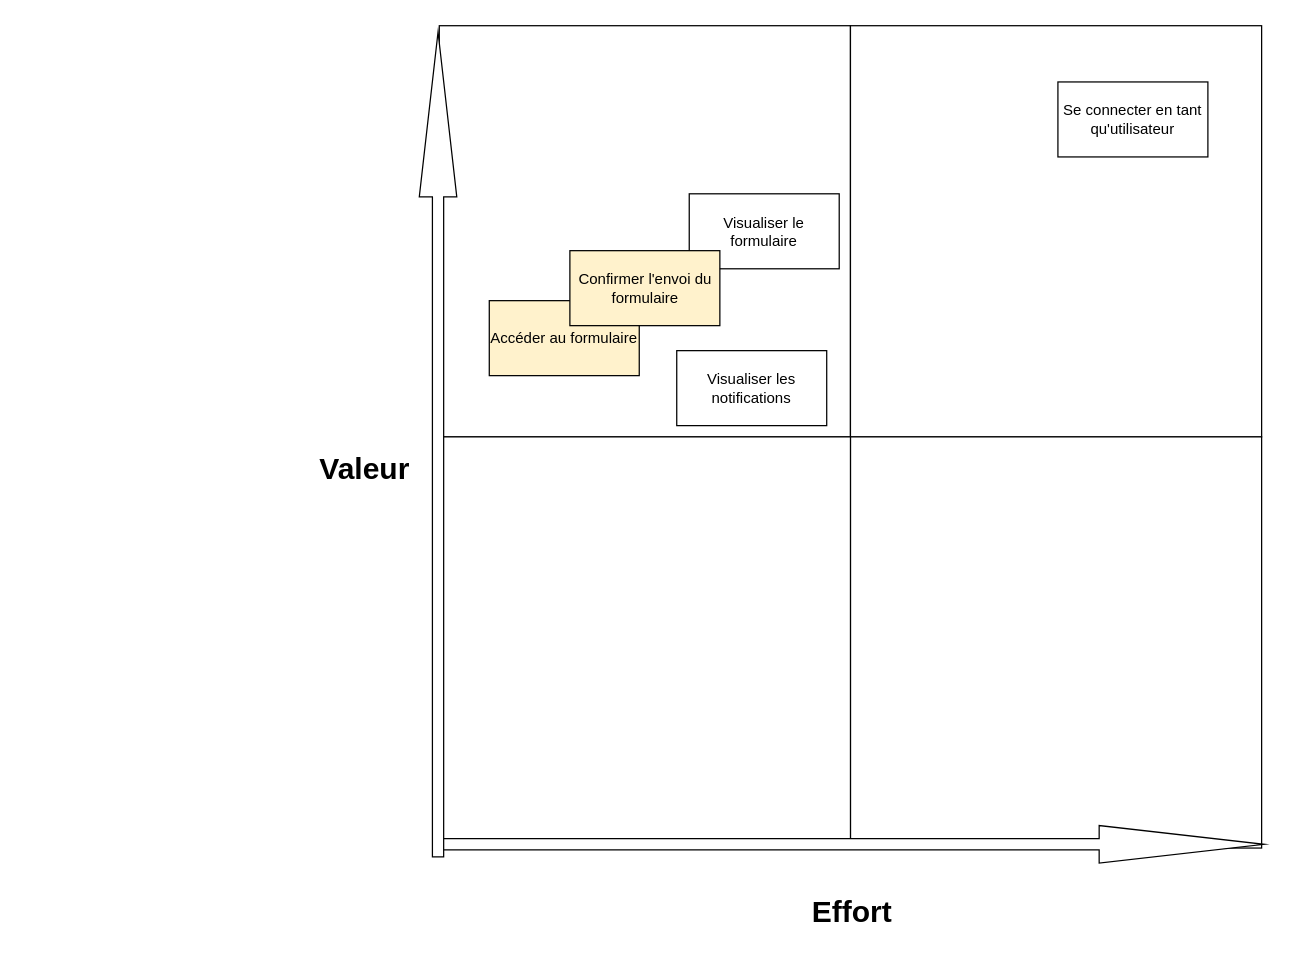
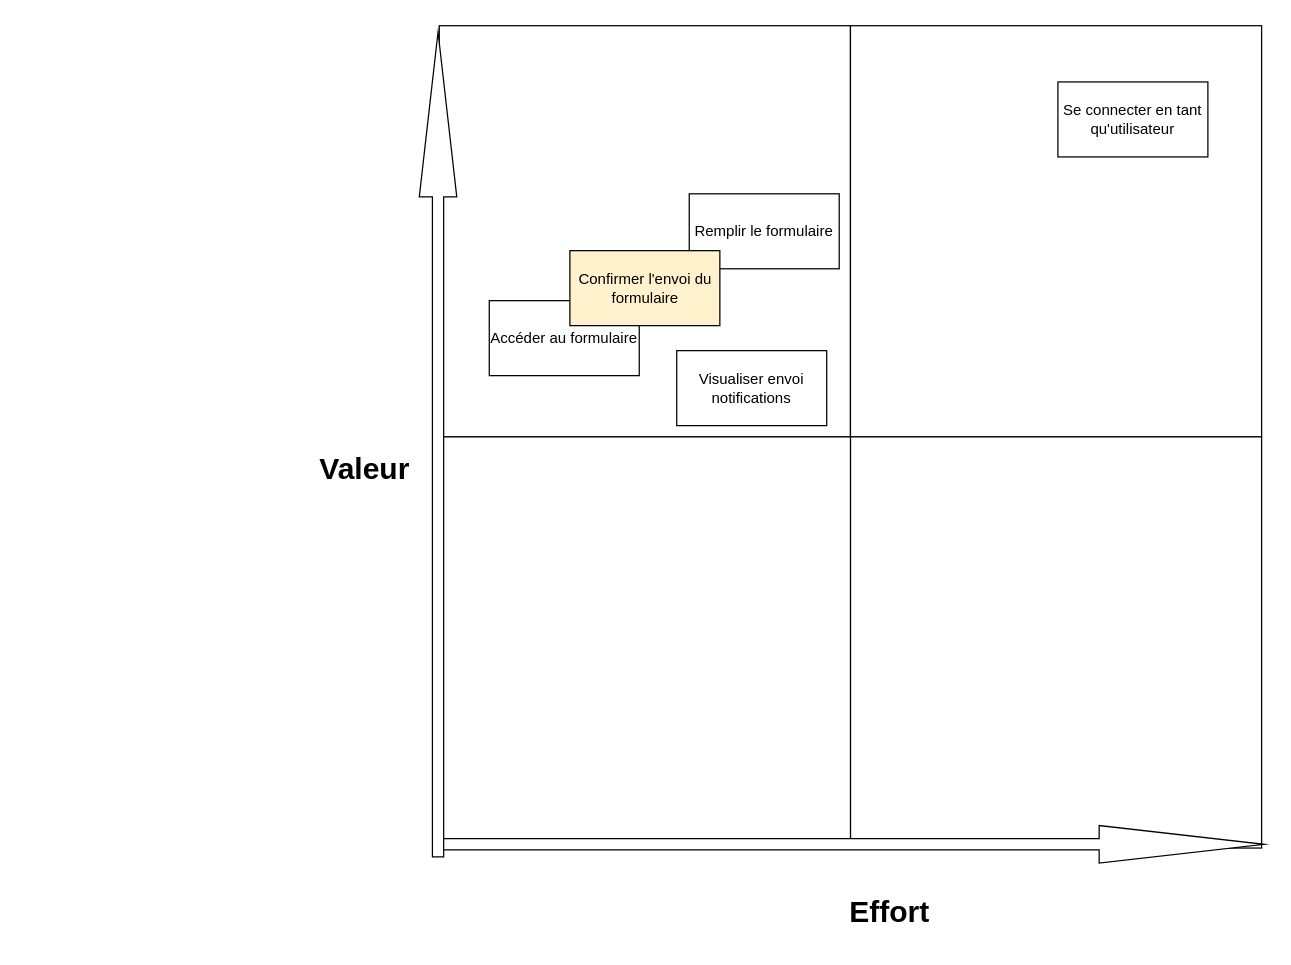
node "Visualiser le formulaire": label "Visualiser le formulaire" -> "Remplir le formulaire"
node "Accéder au formulaire": fillcolor #fff2cc -> #ffffff
node "Visualiser les notifications": label "Visualiser les notifications" -> "Visualiser envoi notifications"
node "Effort": moved (852, 913) -> (889, 913)
